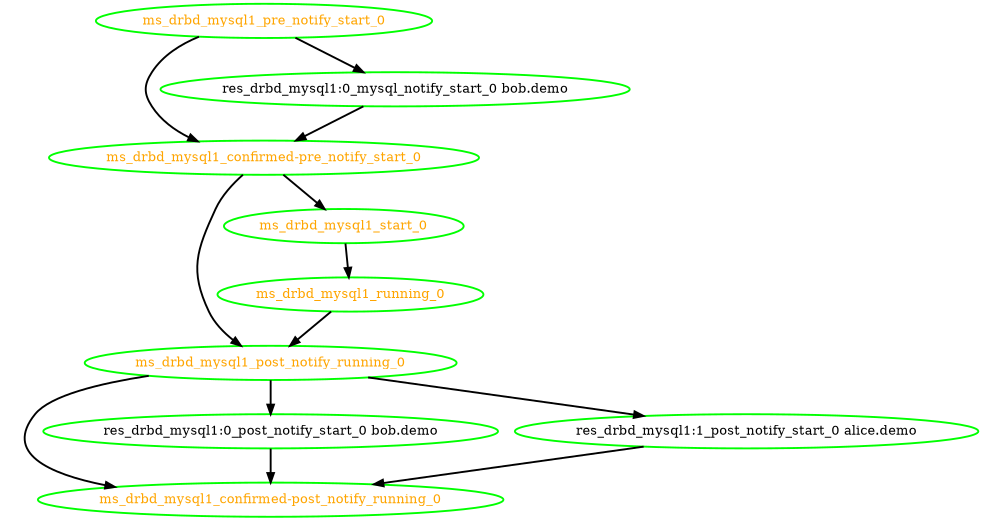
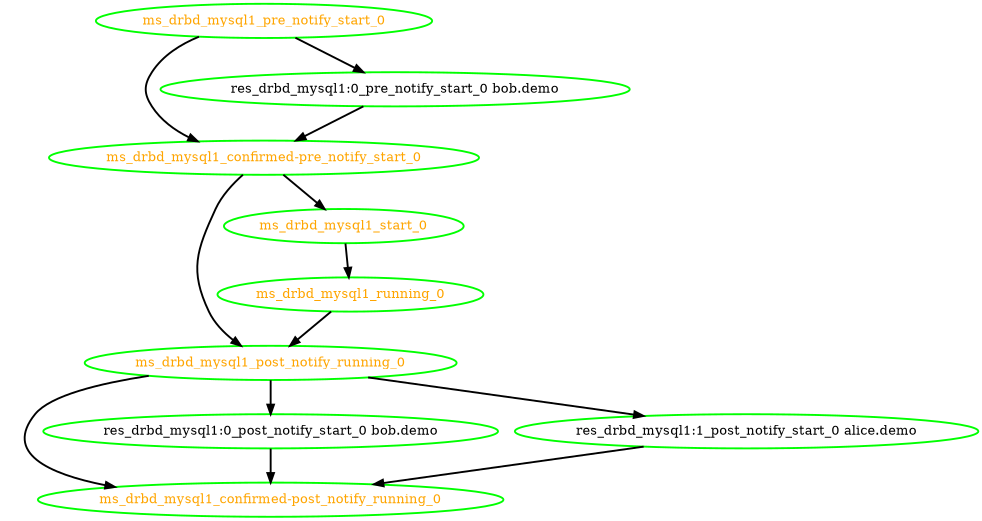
node "res_drbd_mysql1:0_mysql_notify_start_0 bob.demo": label "res_drbd_mysql1:0_mysql_notify_start_0 bob.demo" -> "res_drbd_mysql1:0_pre_notify_start_0 bob.demo"
